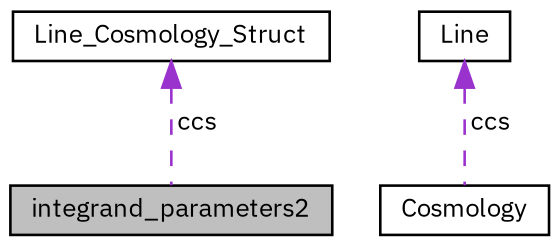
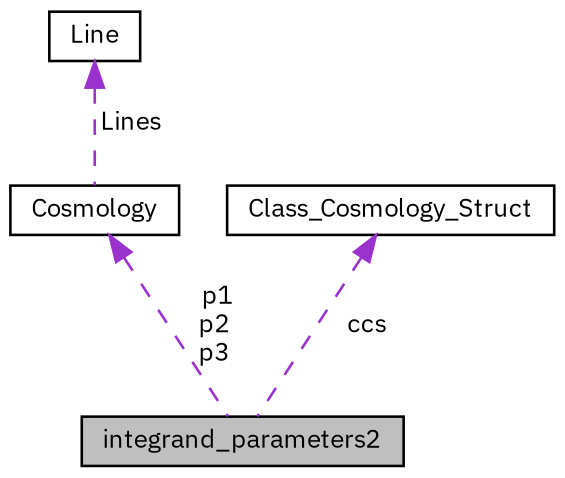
node "Line_Cosmology_Struct": label "Line_Cosmology_Struct" -> "Class_Cosmology_Struct"
edge "Cosmology" -> "Line": label " ccs" -> " Lines"
edge "integrand_parameters2" -> "Cosmology": added, label "p1 p2 p3"
